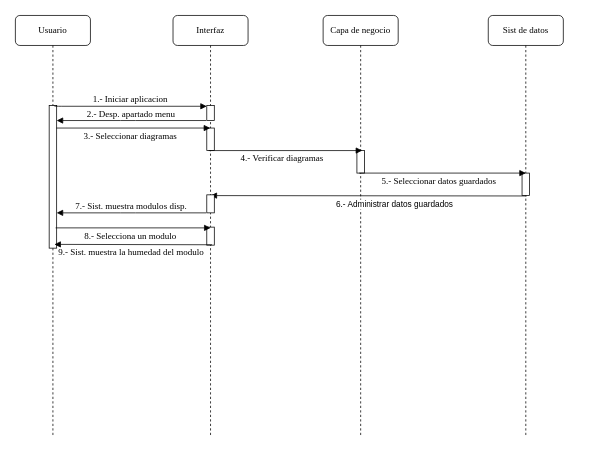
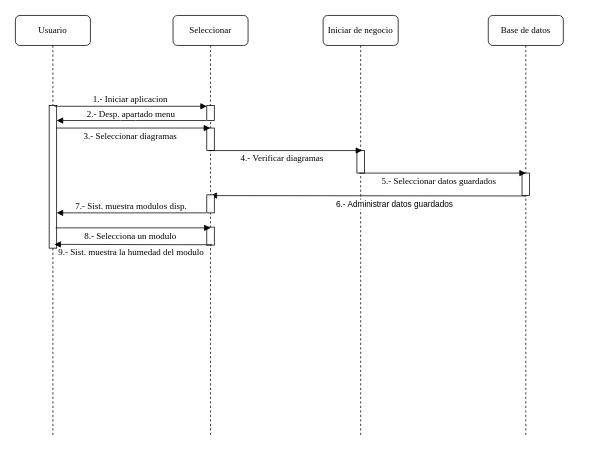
node "Interfaz": label "Interfaz" -> "Seleccionar"
node "Capa de negocio": label "Capa de negocio" -> "Iniciar de negocio"
node "Sist de datos": label "Sist de datos" -> "Base de datos"
